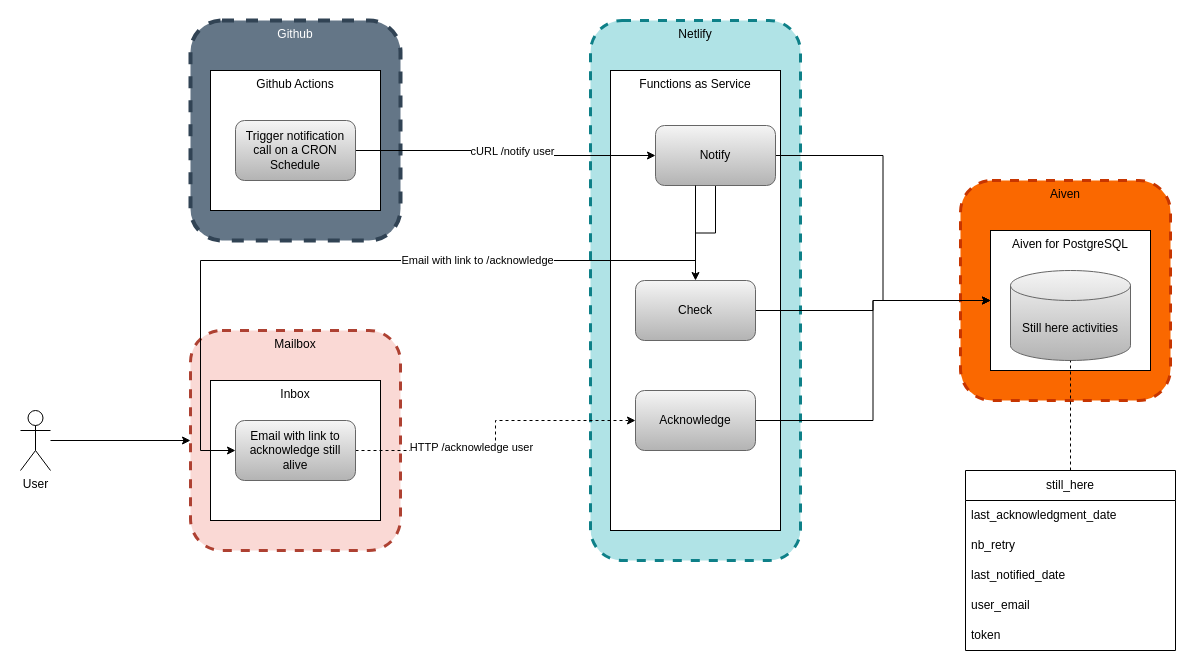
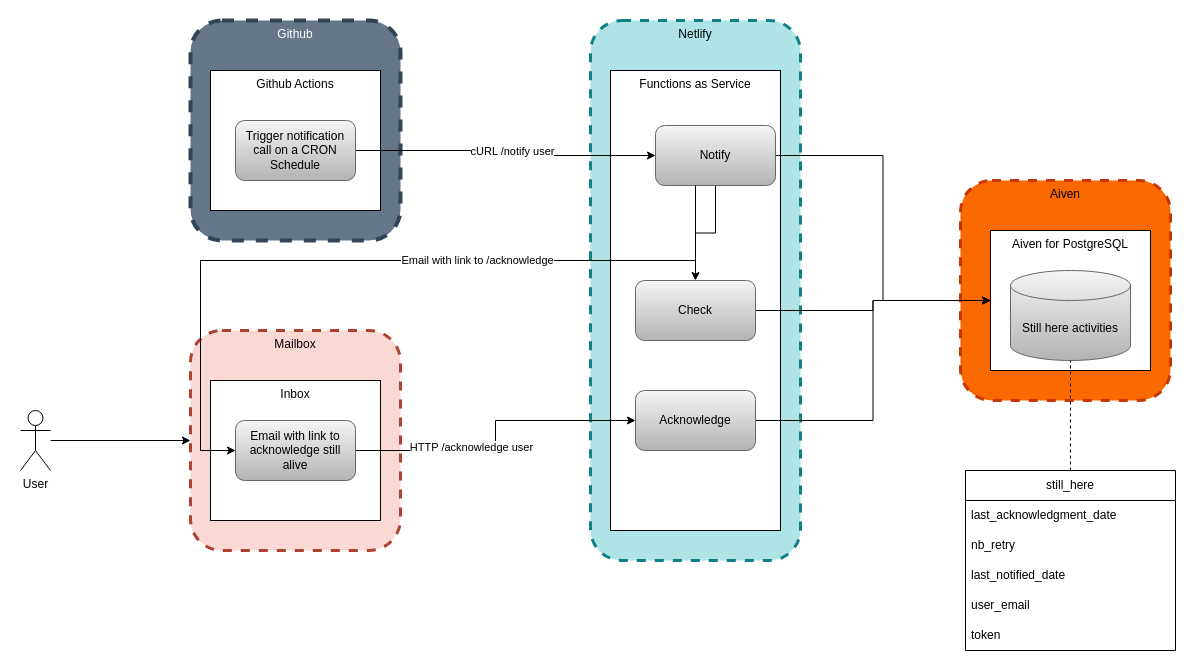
edge "Email with link to acknowledge still alive" -> "Acknowledge": style dashed -> solid
